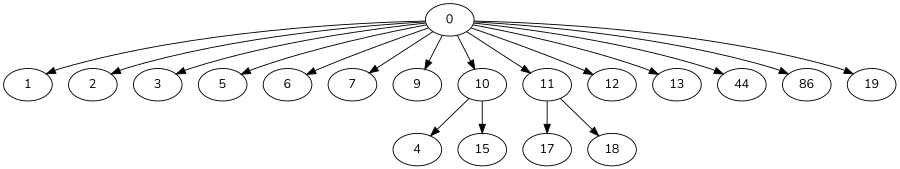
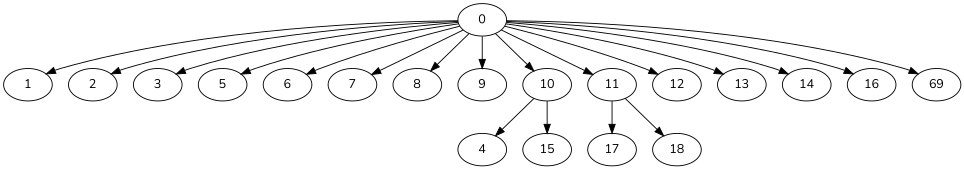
node "8": added
node "44": label "44" -> "14"
node "86": label "86" -> "16"
node "19": label "19" -> "69"
